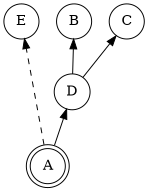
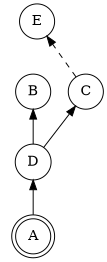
edge "A" -> "E": now "C" -> "E"
